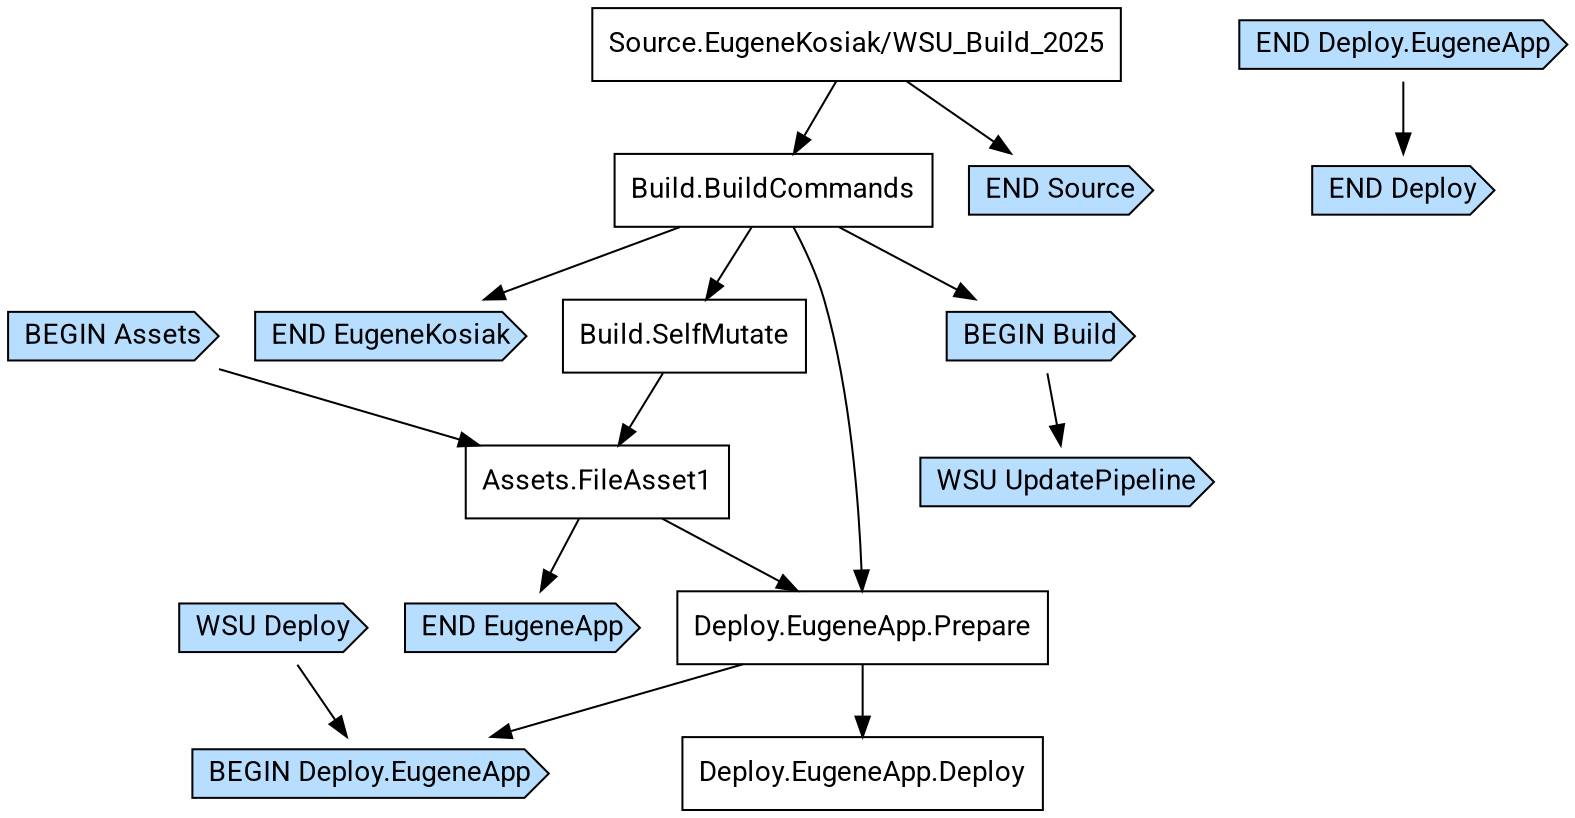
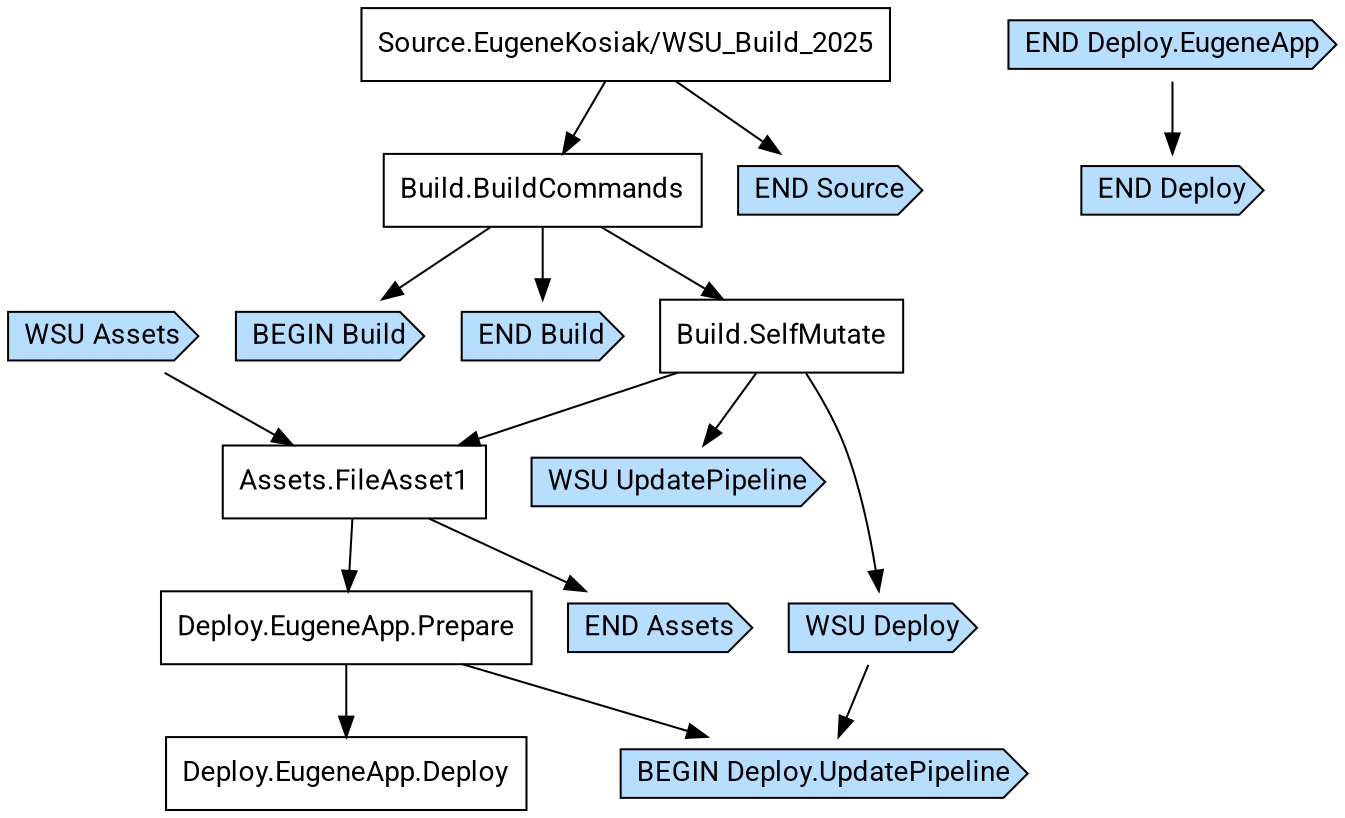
node "BEGIN Assets": label "BEGIN Assets" -> "WSU Assets"
node "END EugeneKosiak": label "END EugeneKosiak" -> "END Build"
edge "Build.BuildCommands" -> "Deploy.EugeneApp.Prepare": removed
edge "BEGIN Build" -> "WSU UpdatePipeline": now "Build.SelfMutate" -> "WSU UpdatePipeline"
edge "Build.SelfMutate" -> "WSU Deploy": added
node "END EugeneApp": label "END EugeneApp" -> "END Assets"
node "BEGIN Deploy.EugeneApp": label "BEGIN Deploy.EugeneApp" -> "BEGIN Deploy.UpdatePipeline"
